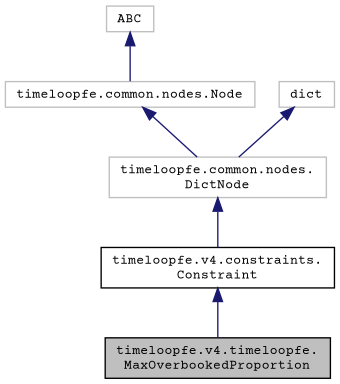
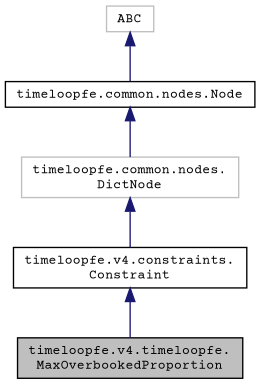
node "timeloopfe.common.nodes.Node": color grey75 -> black
node "dict": removed
